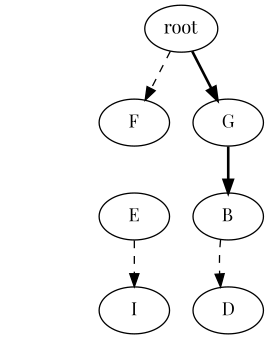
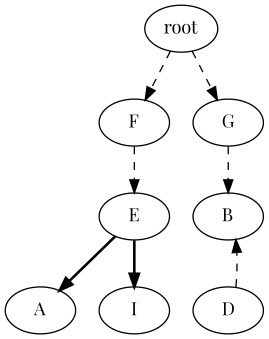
edge "root" -> "G": style bold -> dashed
edge "F" -> "E": added
edge "G" -> "B": style bold -> dashed
edge "E" -> "I": style dashed -> bold
edge "B" -> "D": reversed
node "A": added
